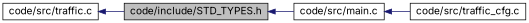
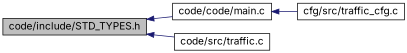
edge "code/include/STD_TYPES.h" -> "code/src/traffic.c": reversed
node "code/src/main.c": label "code/src/main.c" -> "code/code/main.c"
node "code/src/traffic_cfg.c": label "code/src/traffic_cfg.c" -> "cfg/src/traffic_cfg.c"
